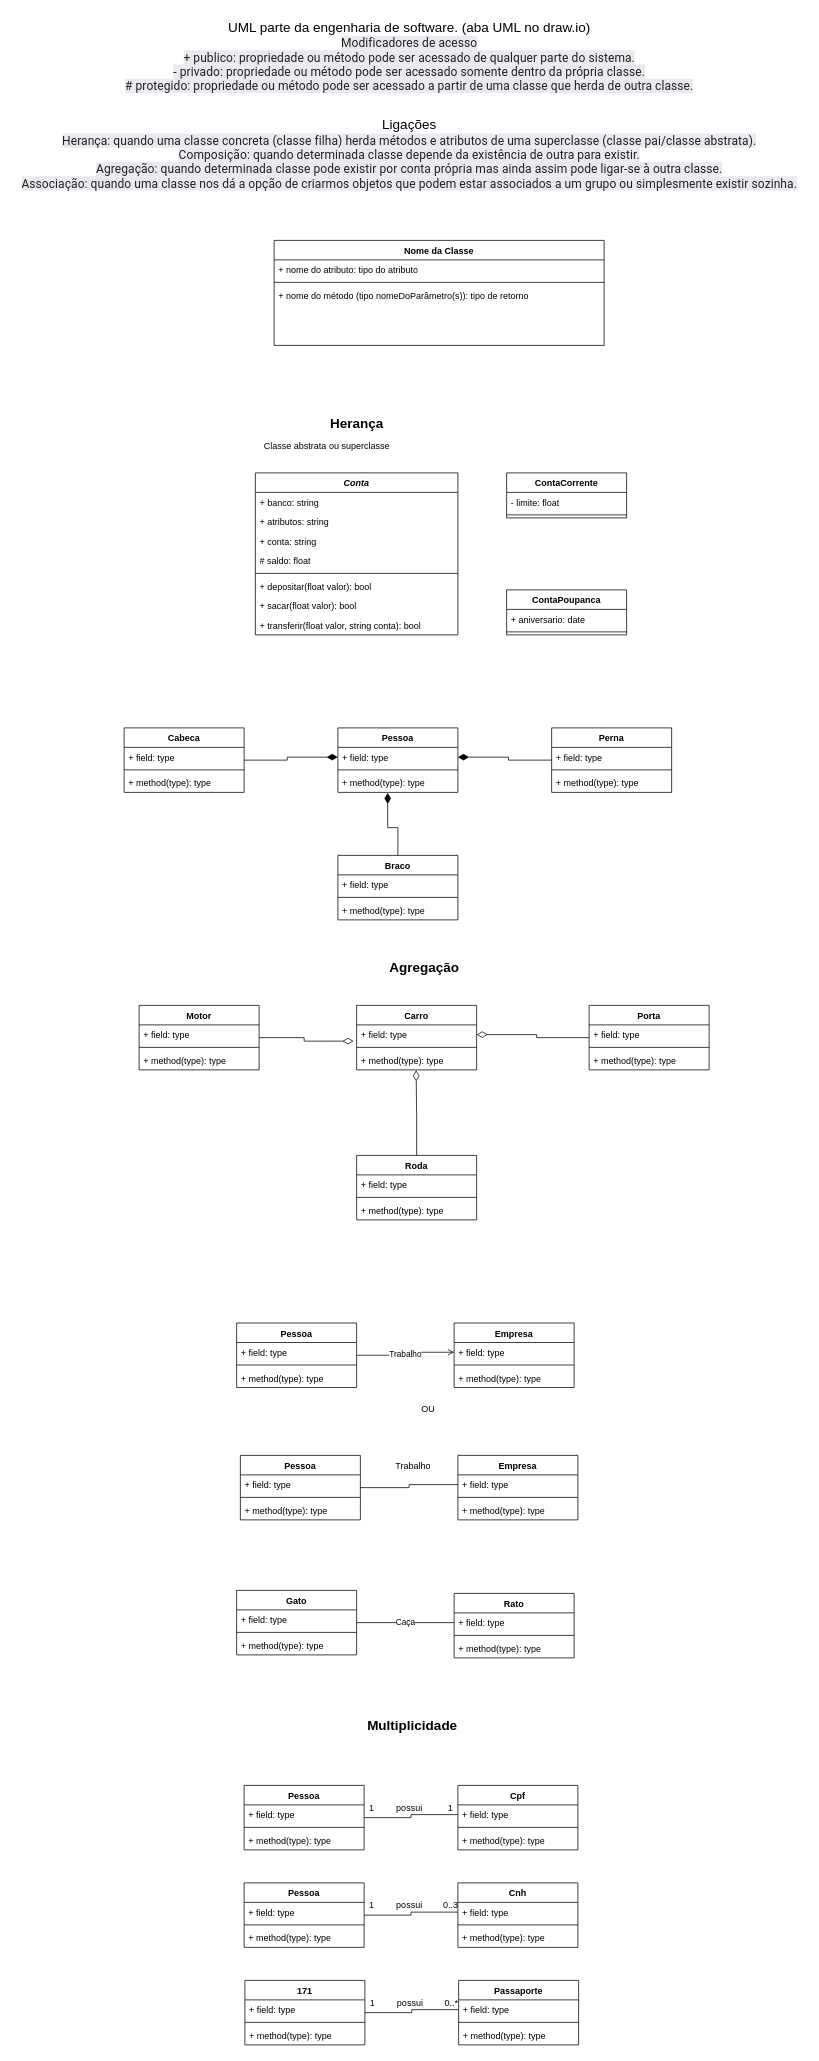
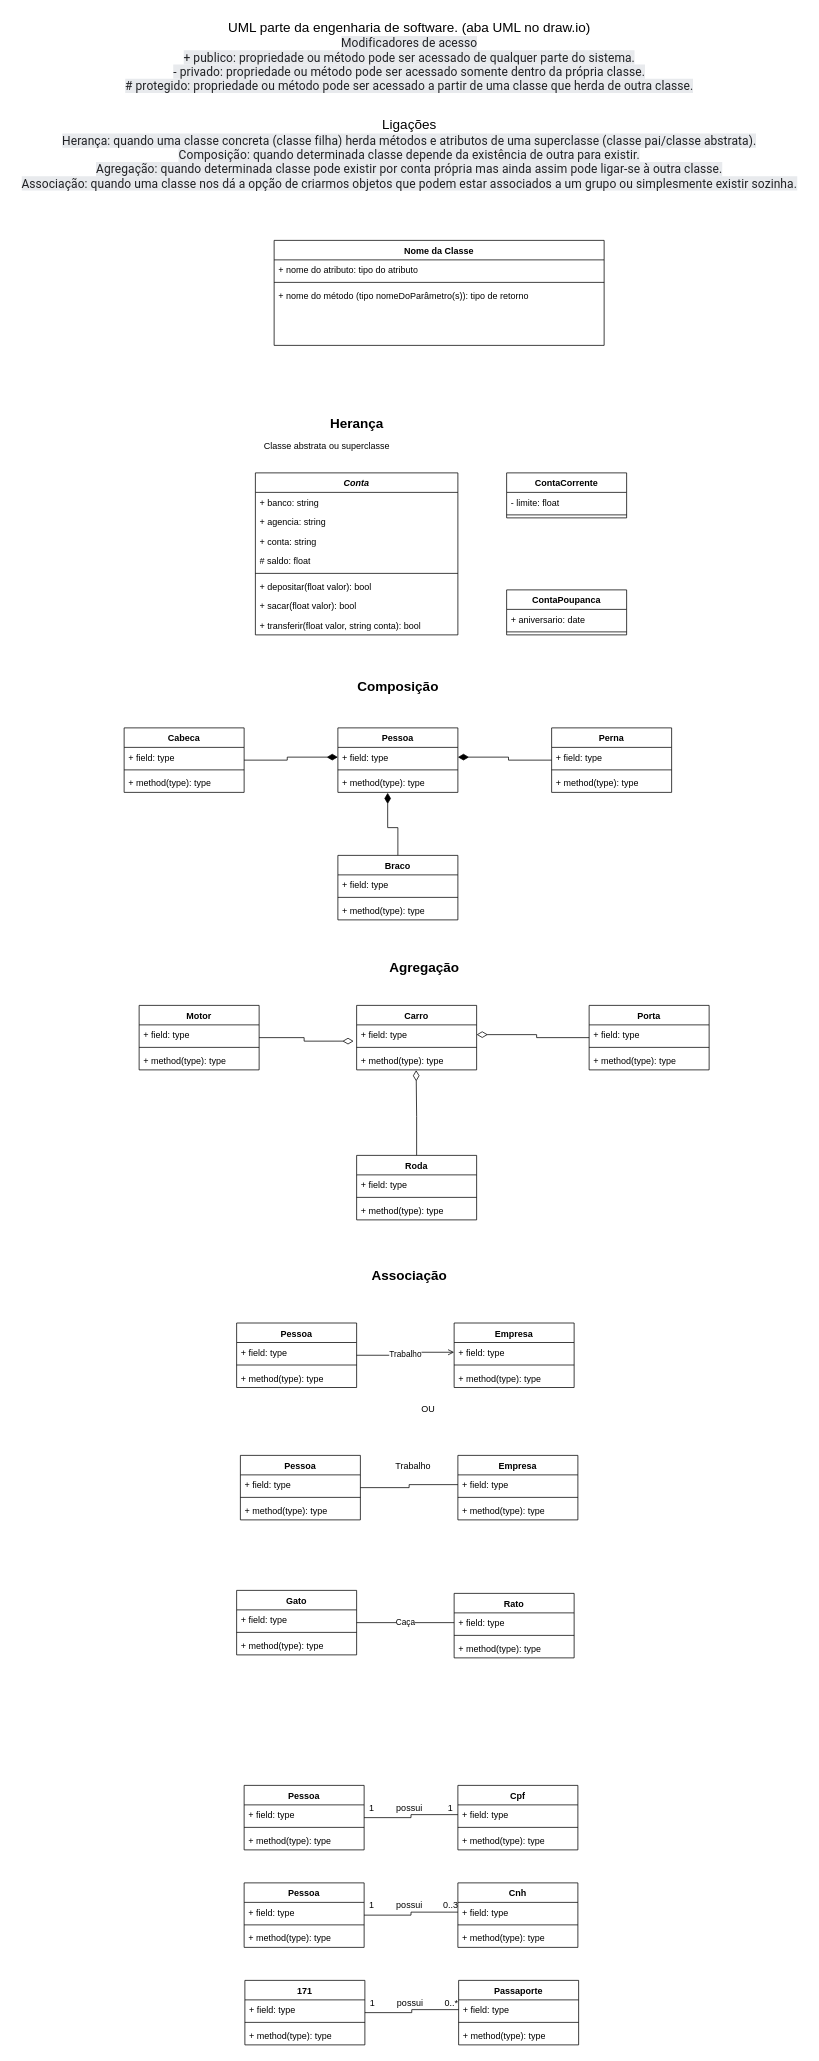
node "+ atributos: string": label "+ atributos: string" -> "+ agencia: string"
node "Composição": added
node "Associação": added
node "Multiplicidade": removed
